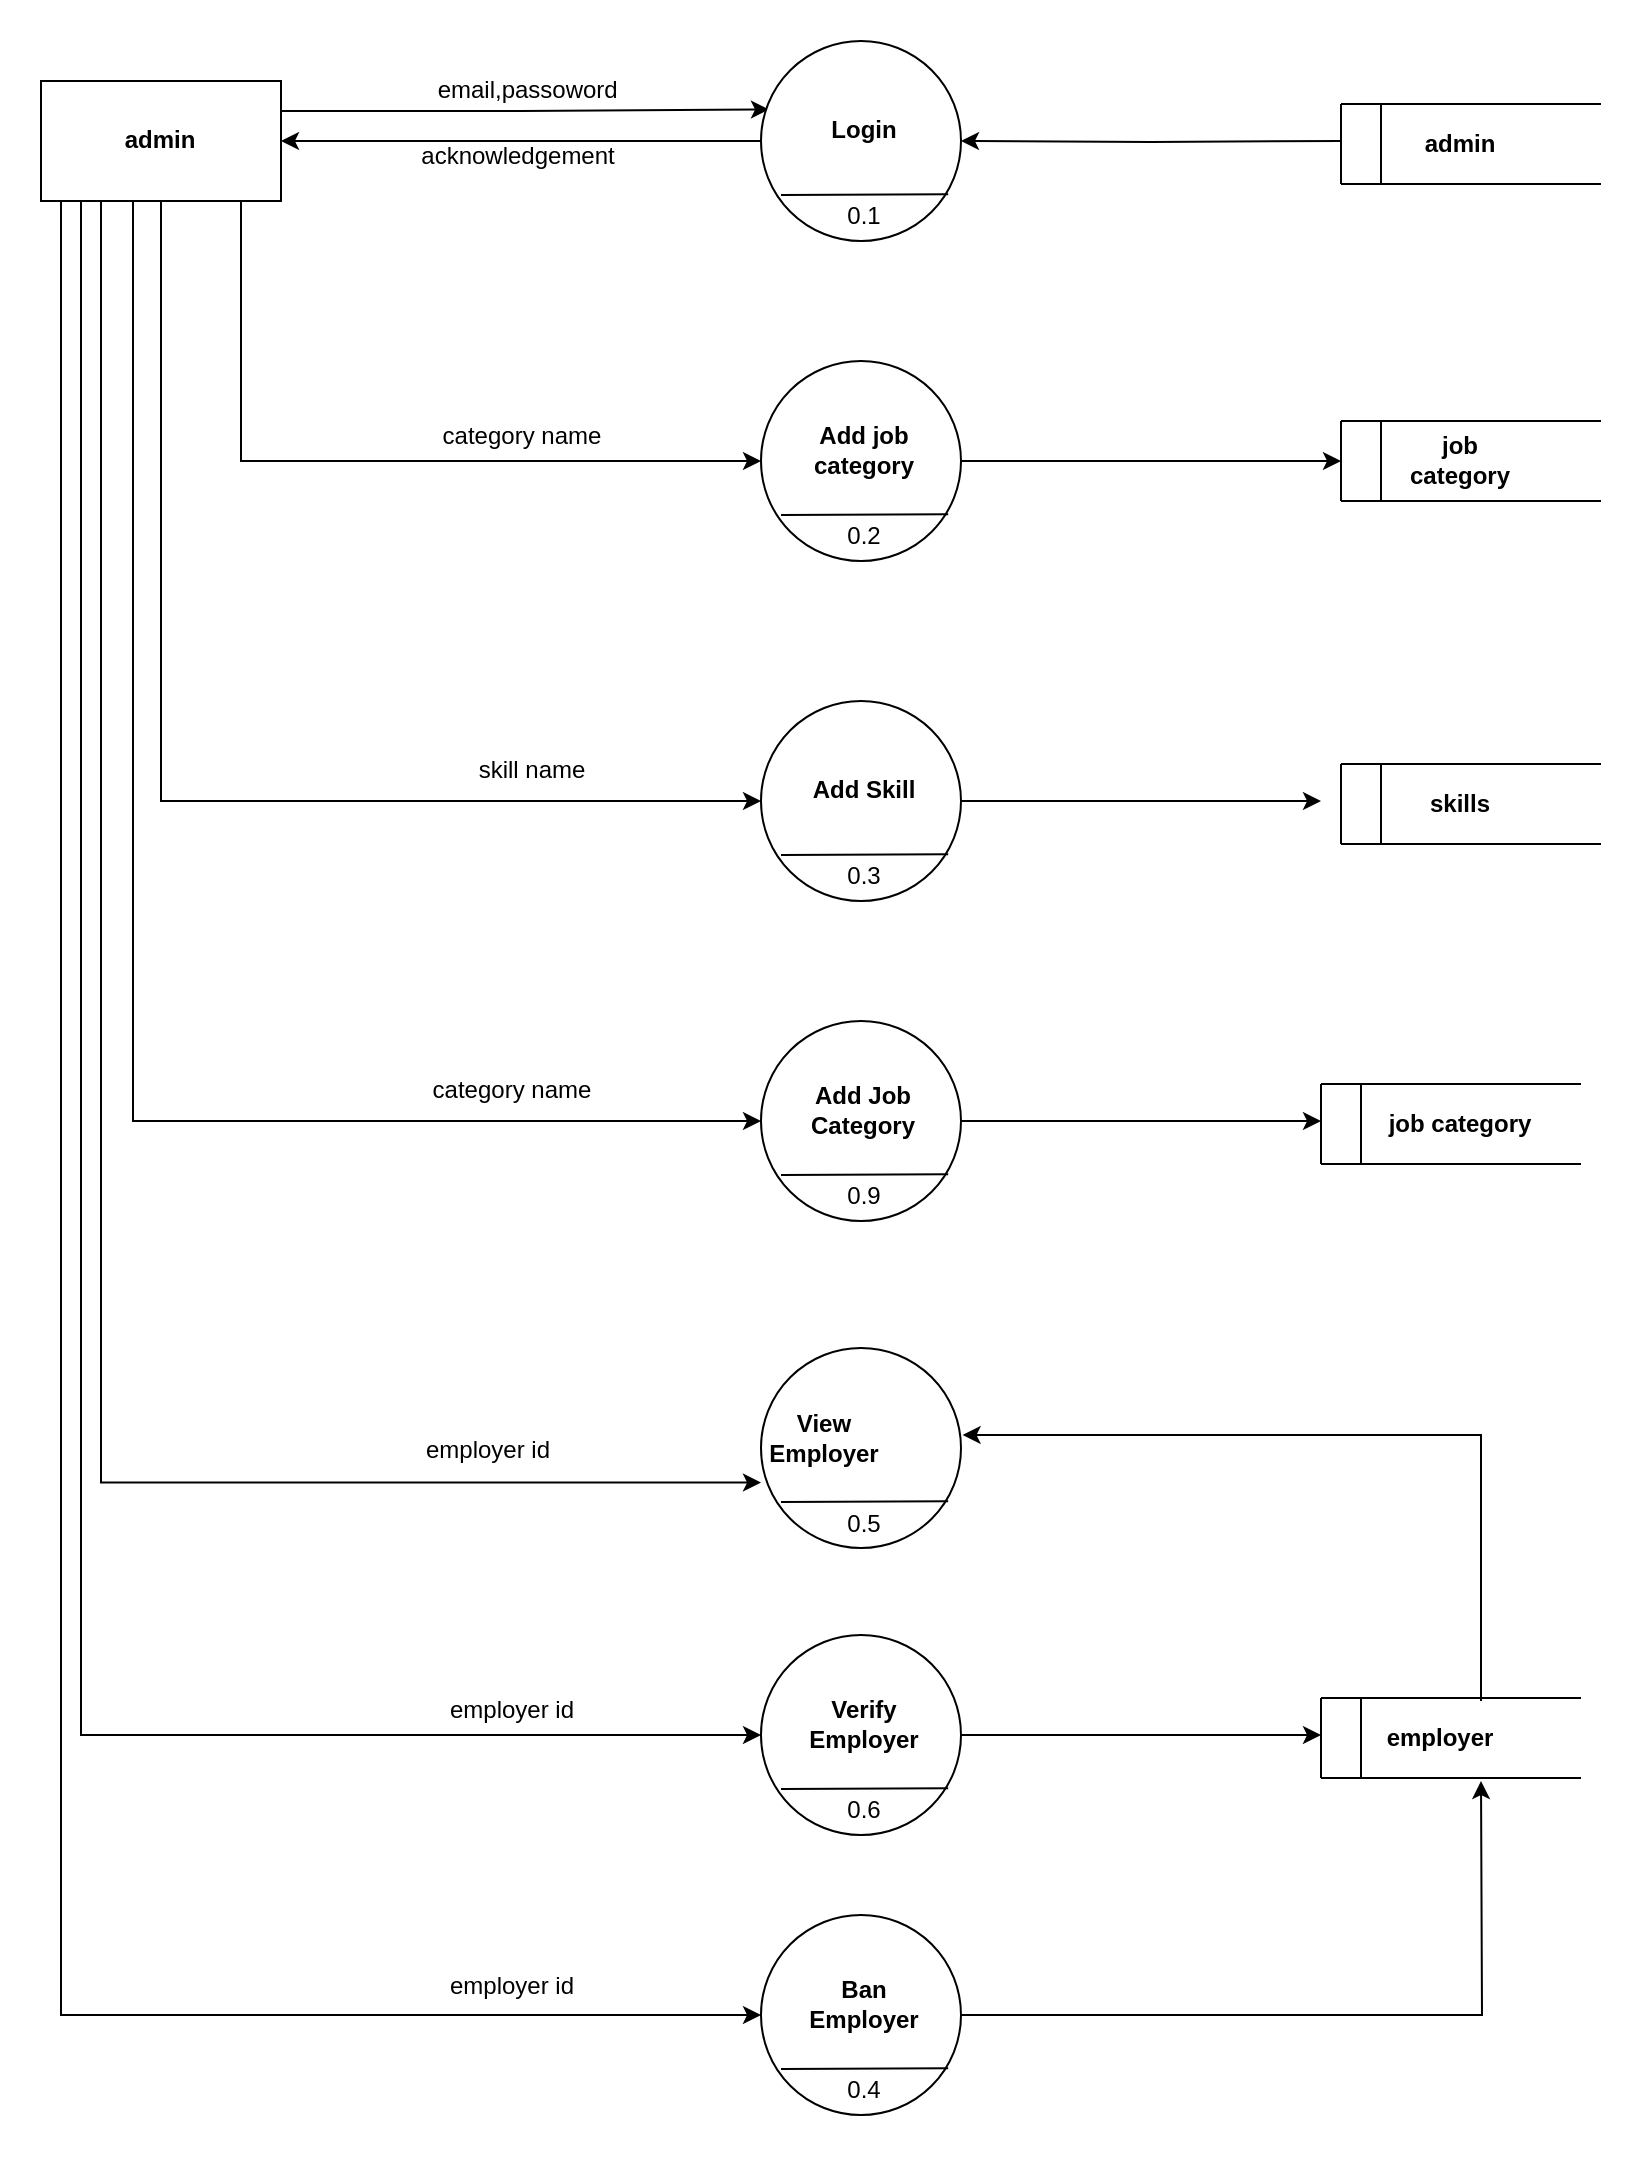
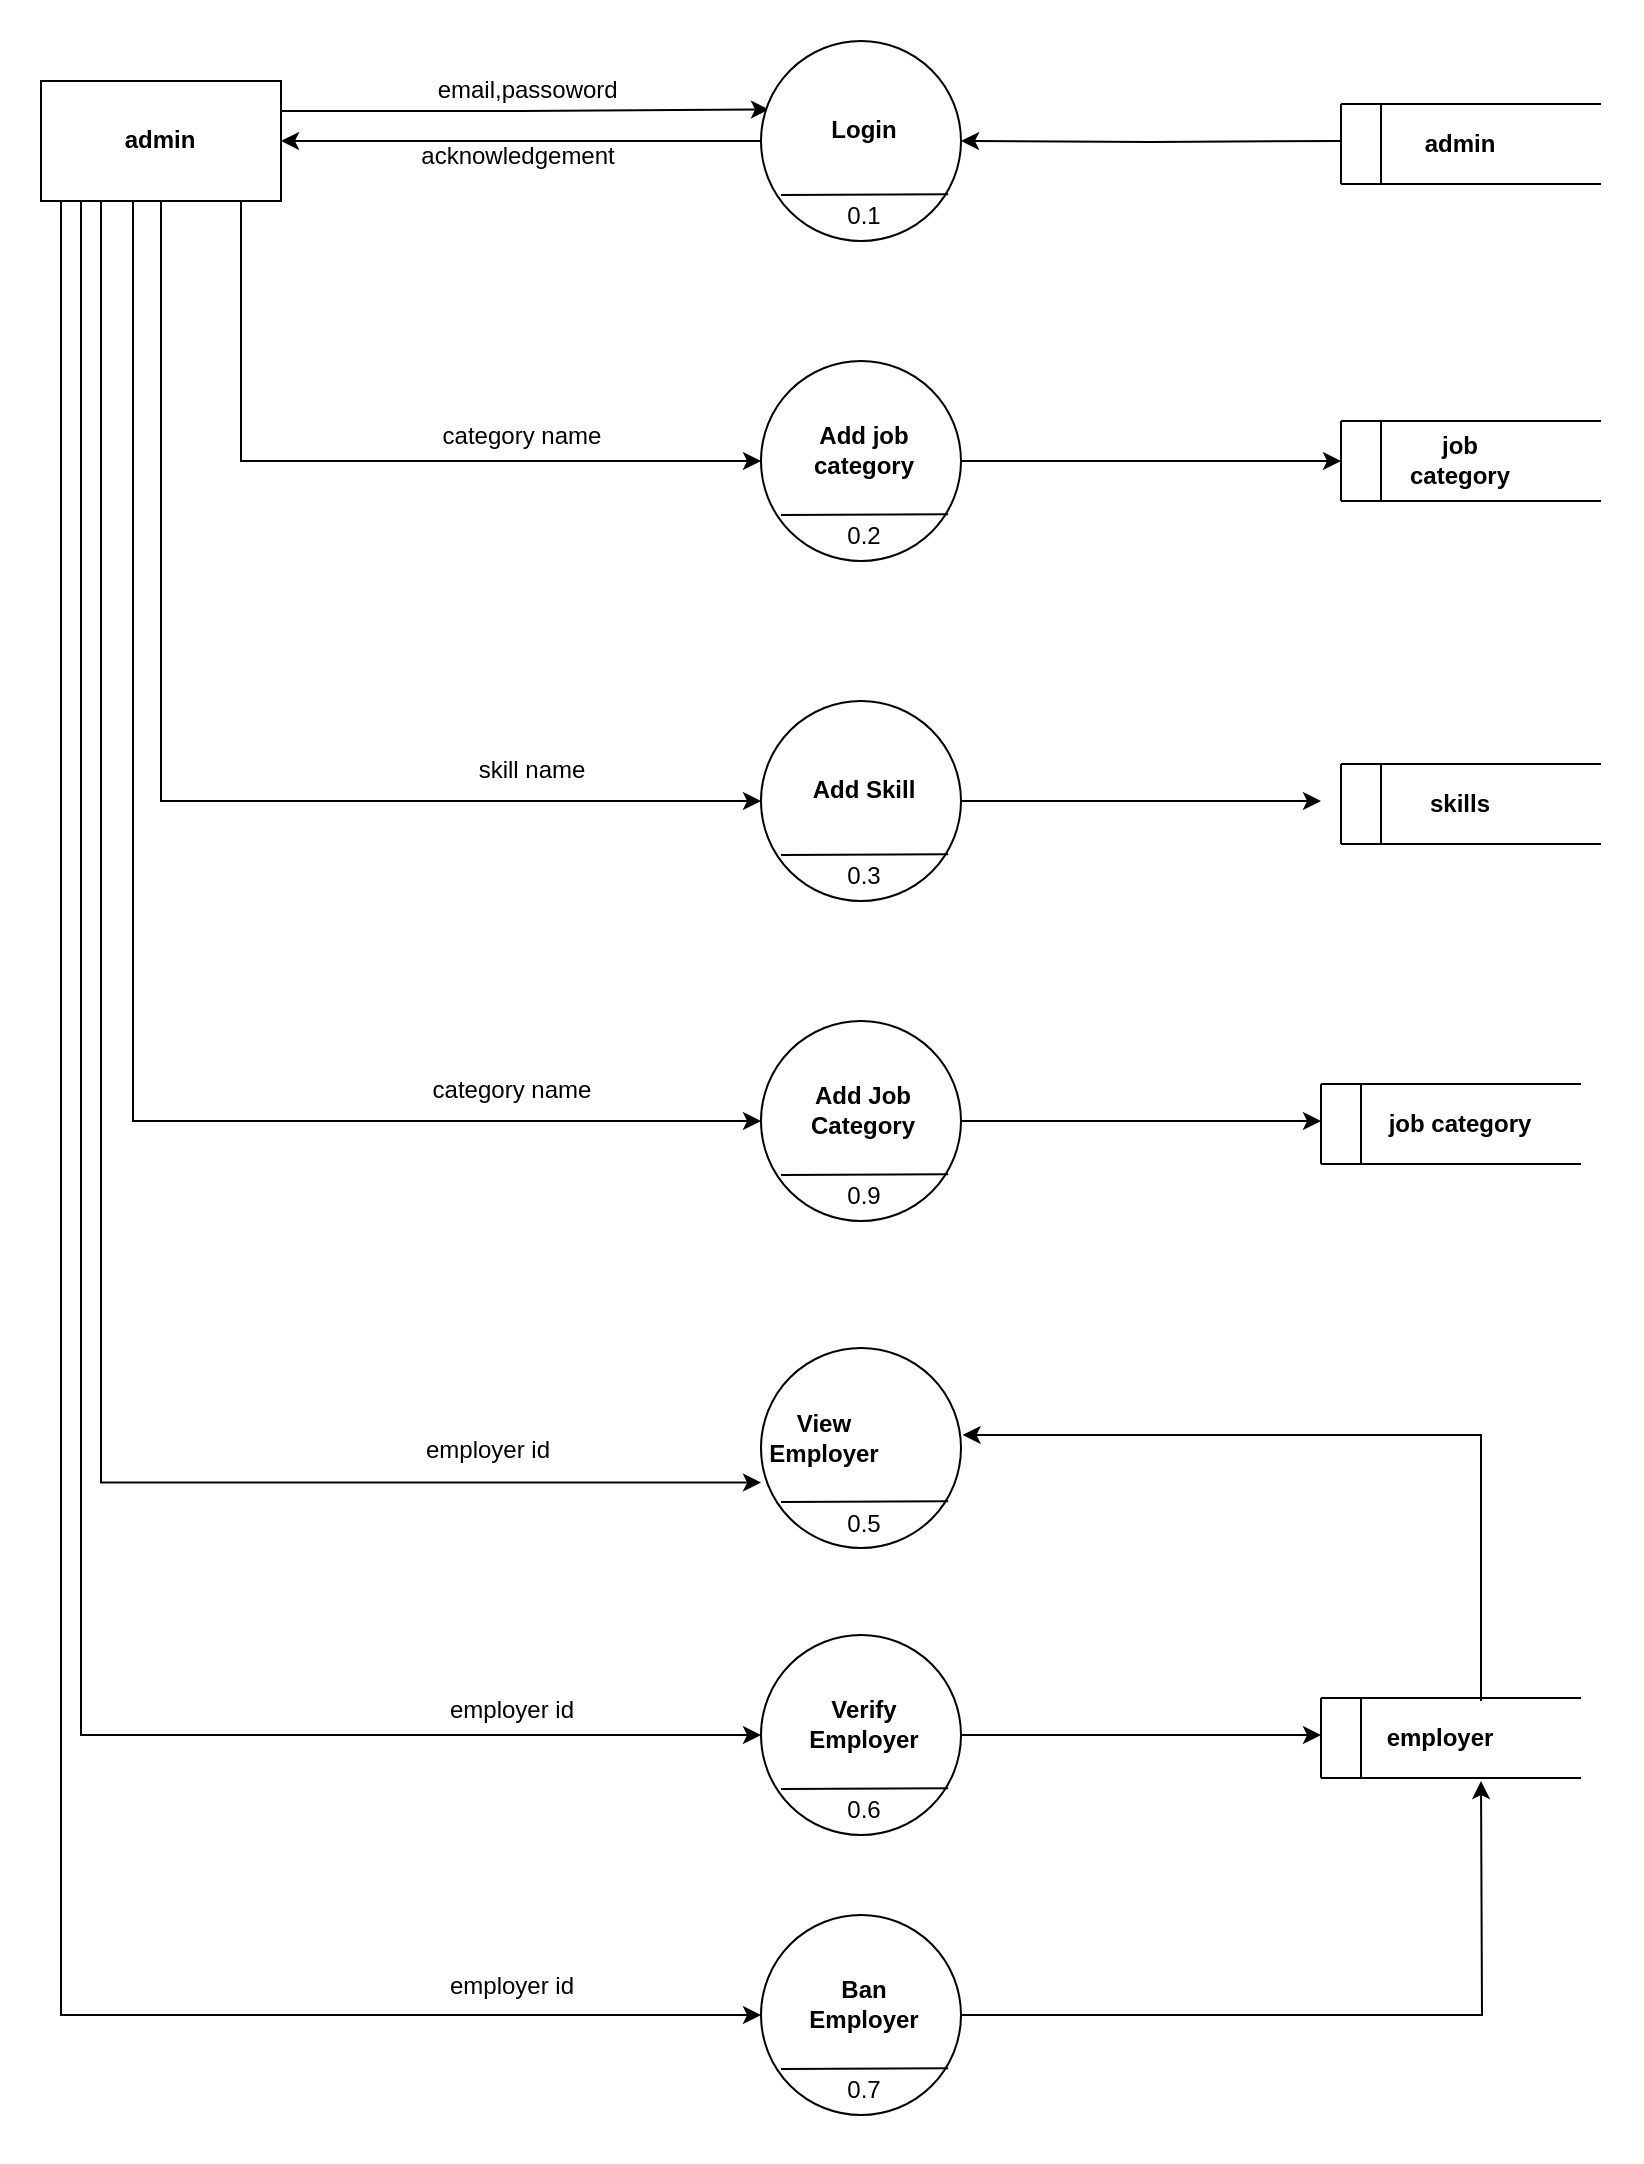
node "0.4": label "0.4" -> "0.7"
